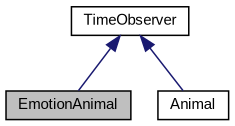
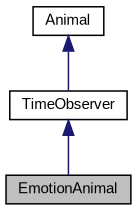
edge "Animal" -> "TimeObserver": reversed
